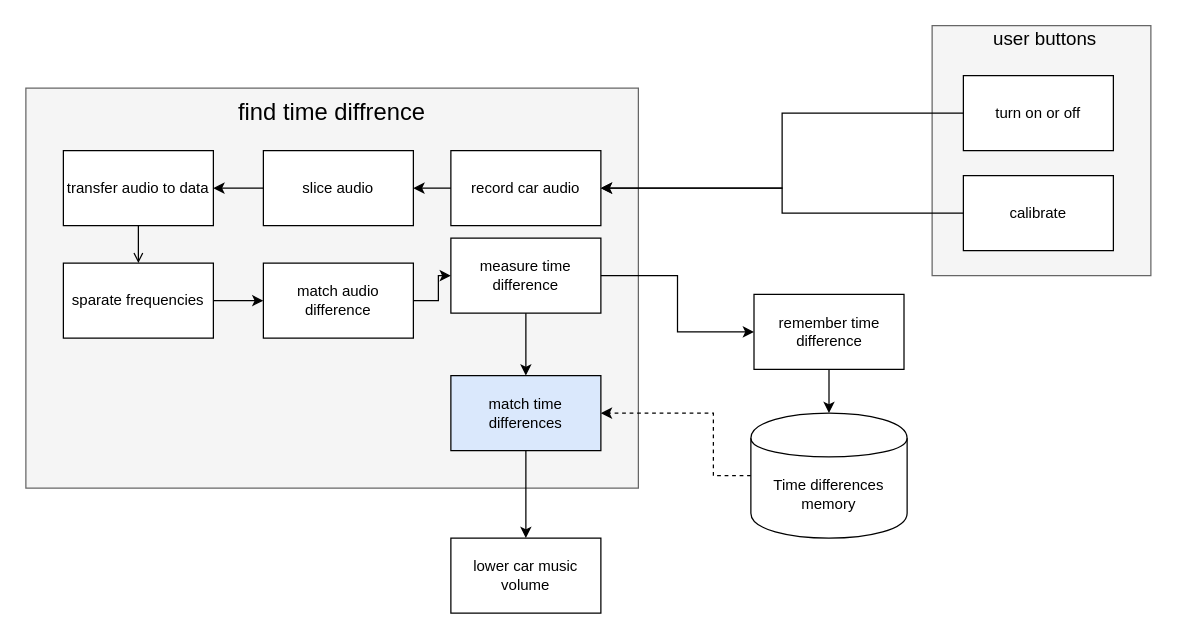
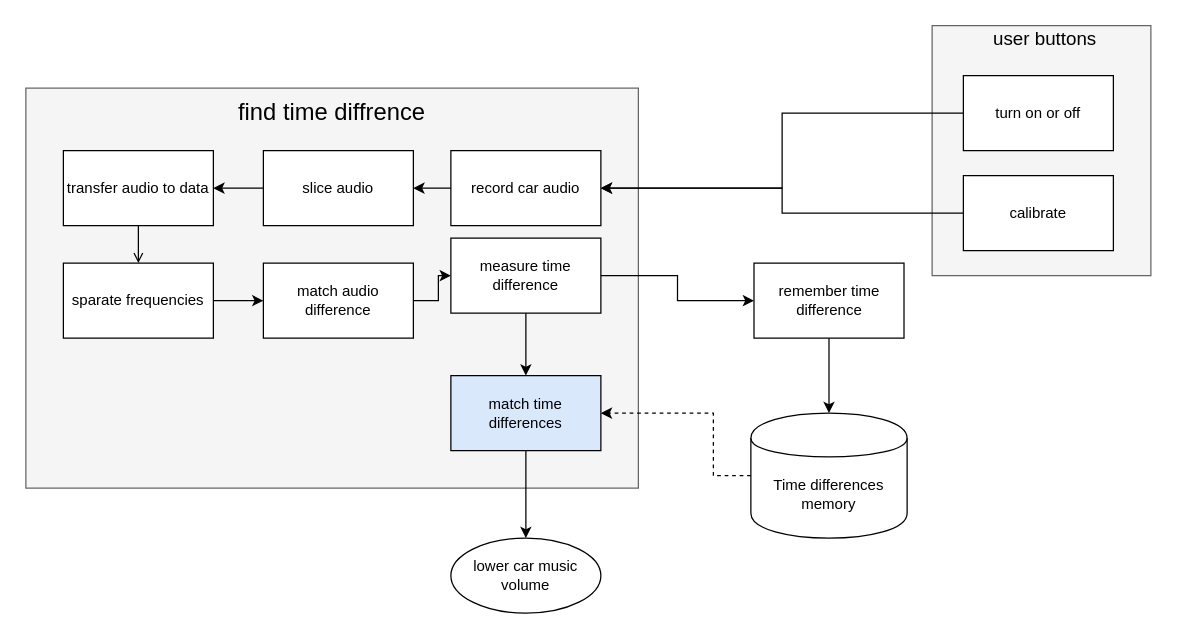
node "remember time difference": moved (829, 332) -> (829, 301)
node "lower car music volume": shape rectangle -> ellipse
